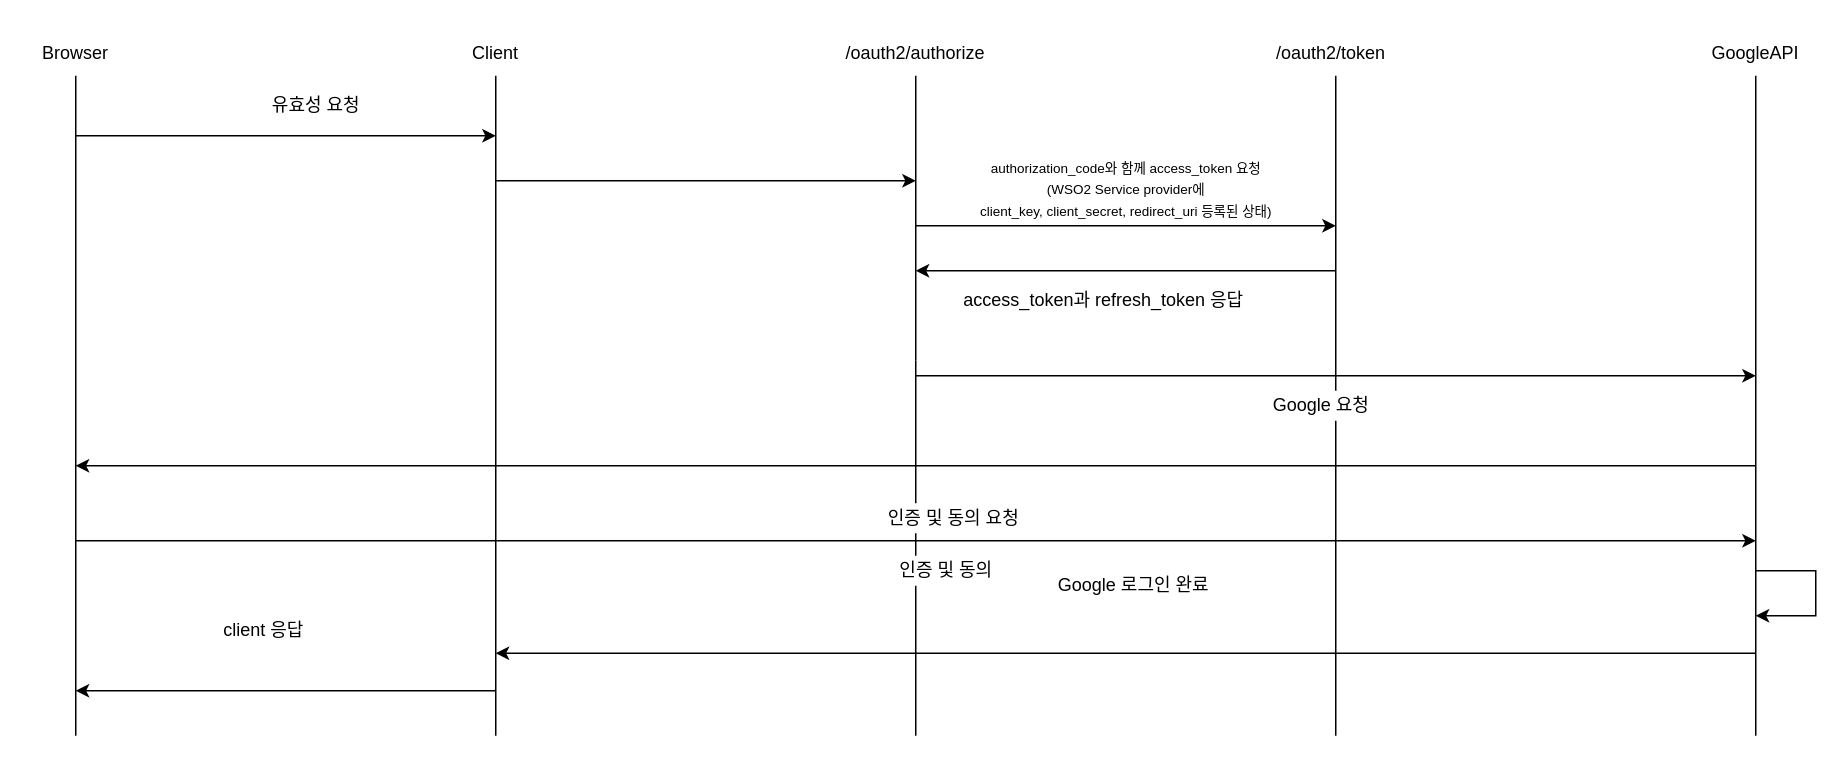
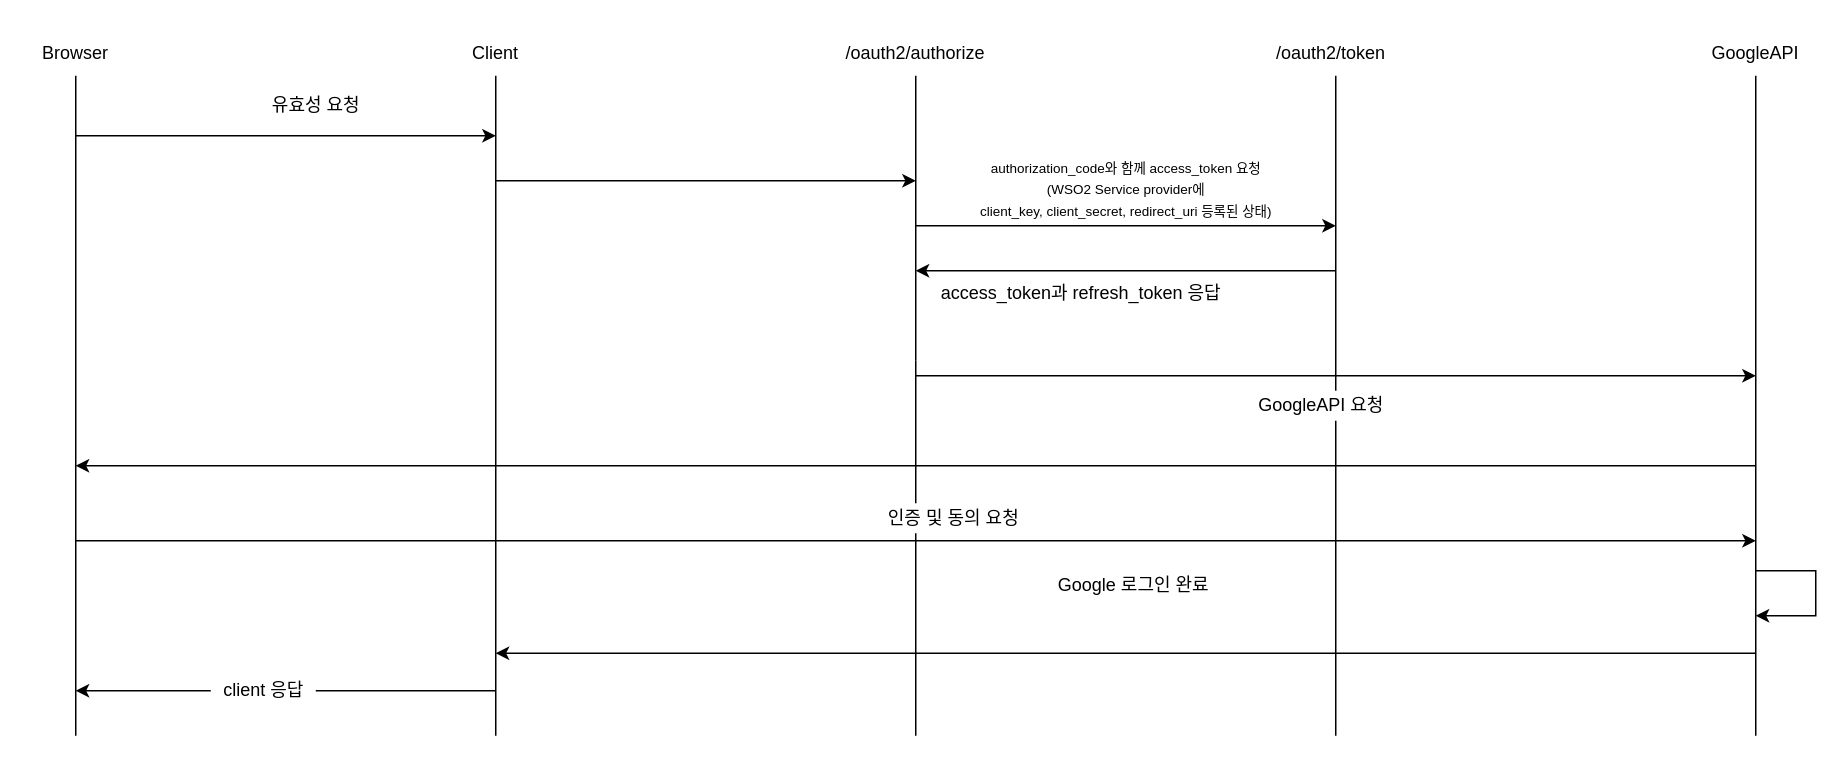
node "access_token과 refresh_token 응답": moved (1103, 301) -> (1081, 293)
node "Google 요청": label "Google 요청" -> "GoogleAPI 요청"
node "인증 및 동의": removed
node "client 응답": moved (263, 631) -> (263, 691)
